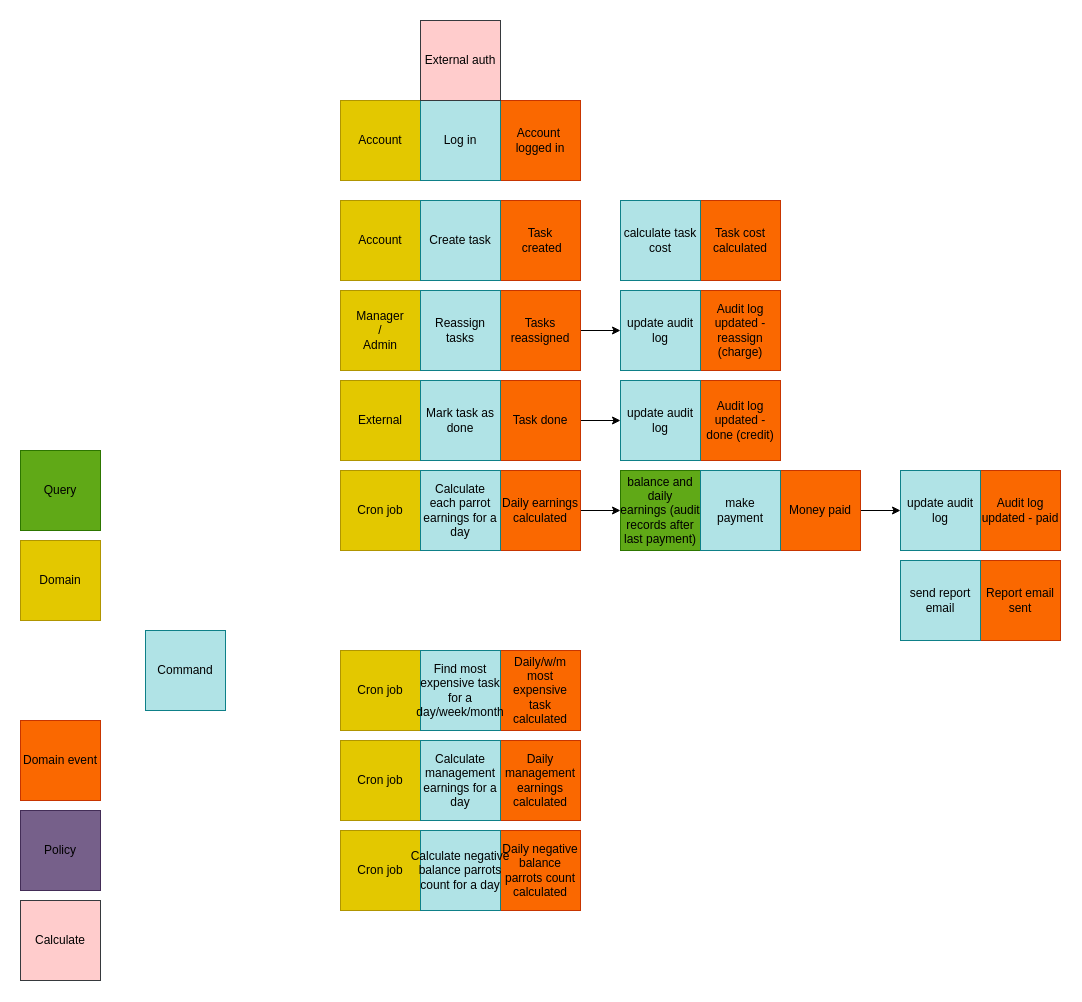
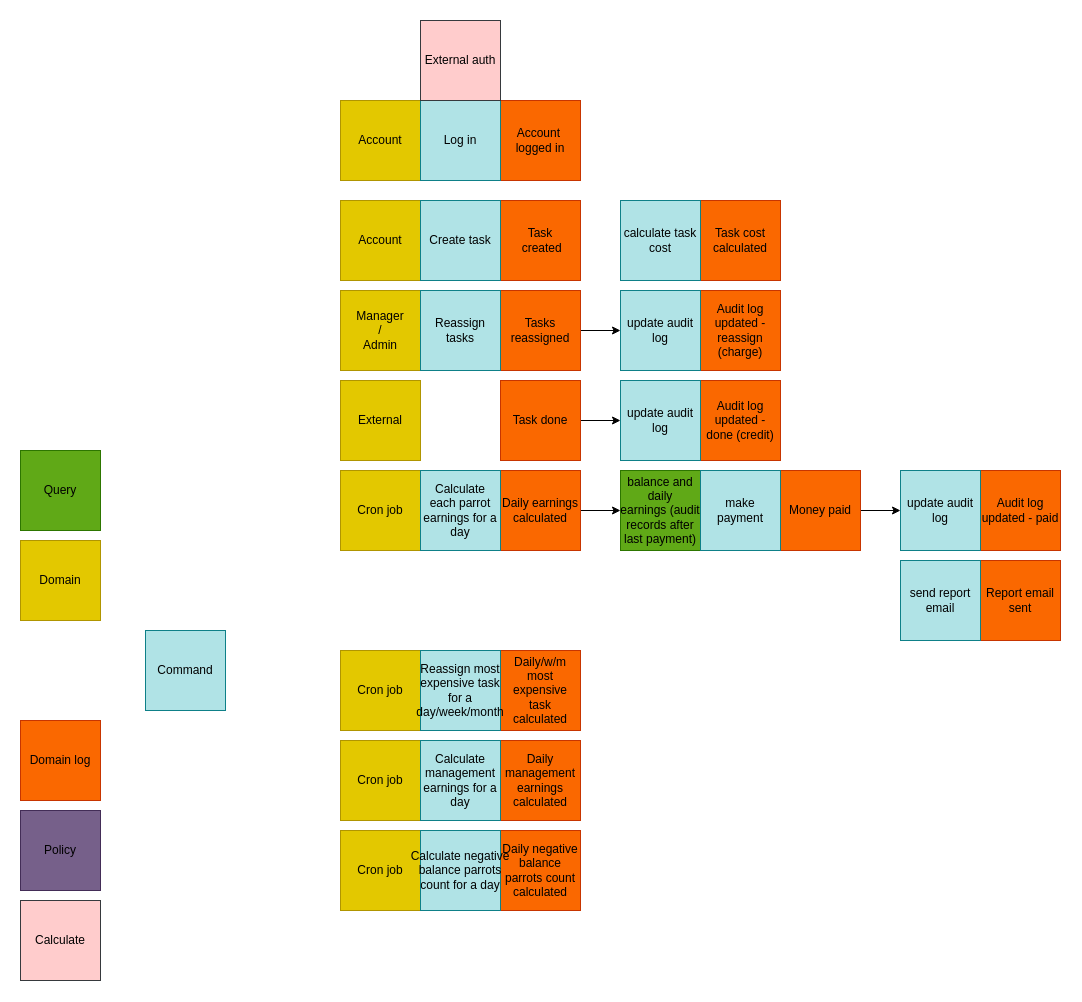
node "Mark task as done": removed
node "Find most expensive task for a day/week/month": label "Find most expensive task for a day/week/month" -> "Reassign most expensive task for a day/week/month"
node "Domain event": label "Domain event" -> "Domain log"
